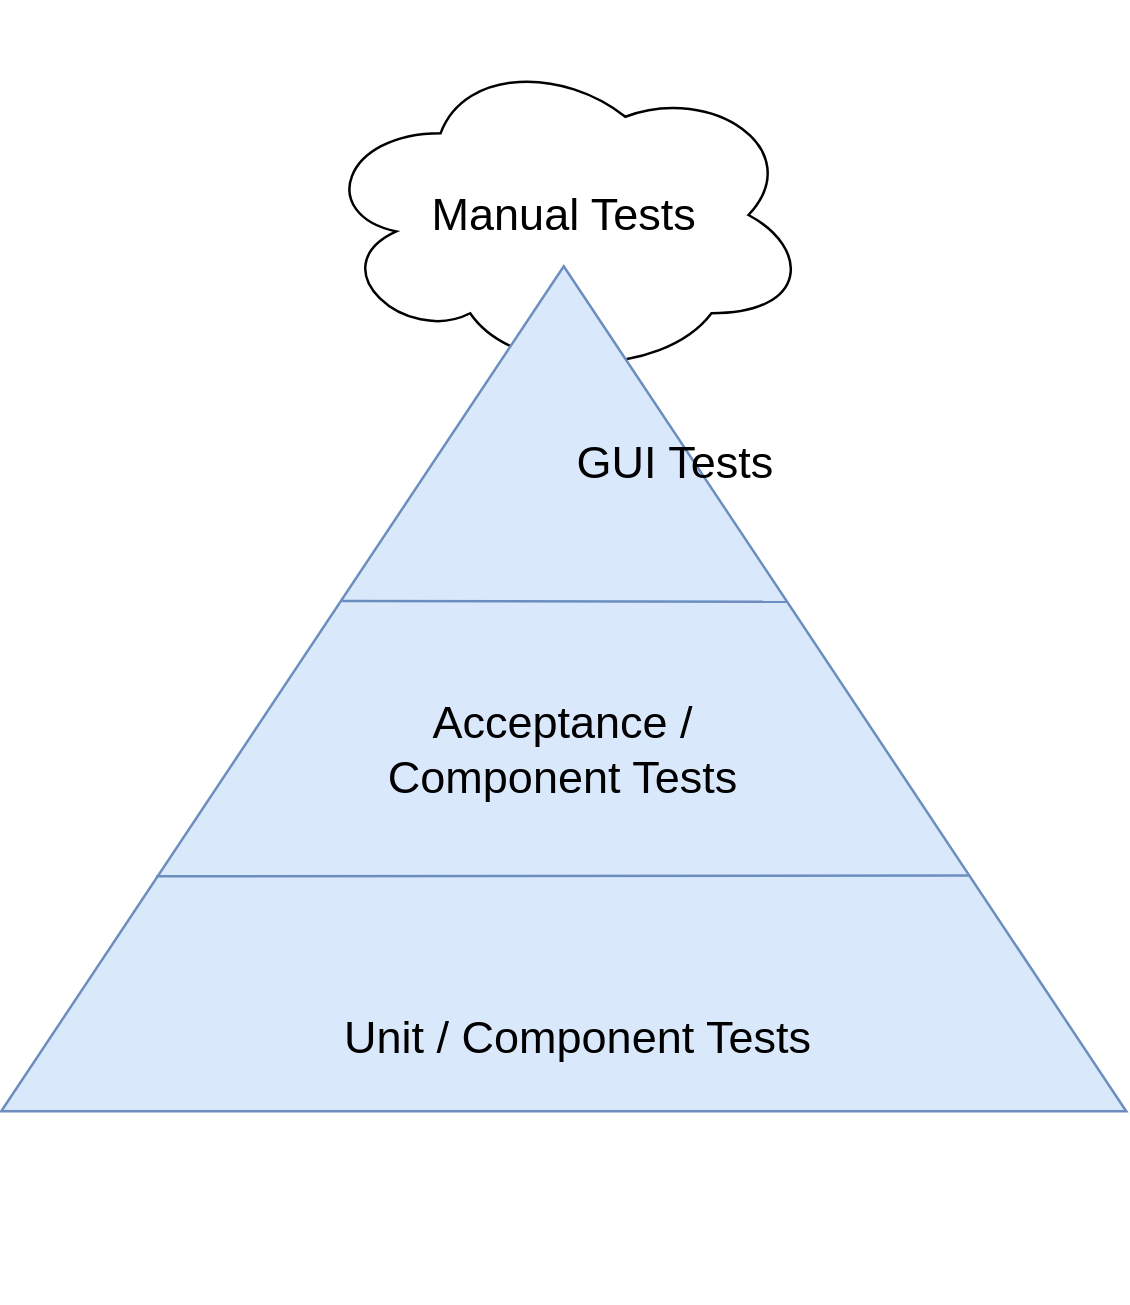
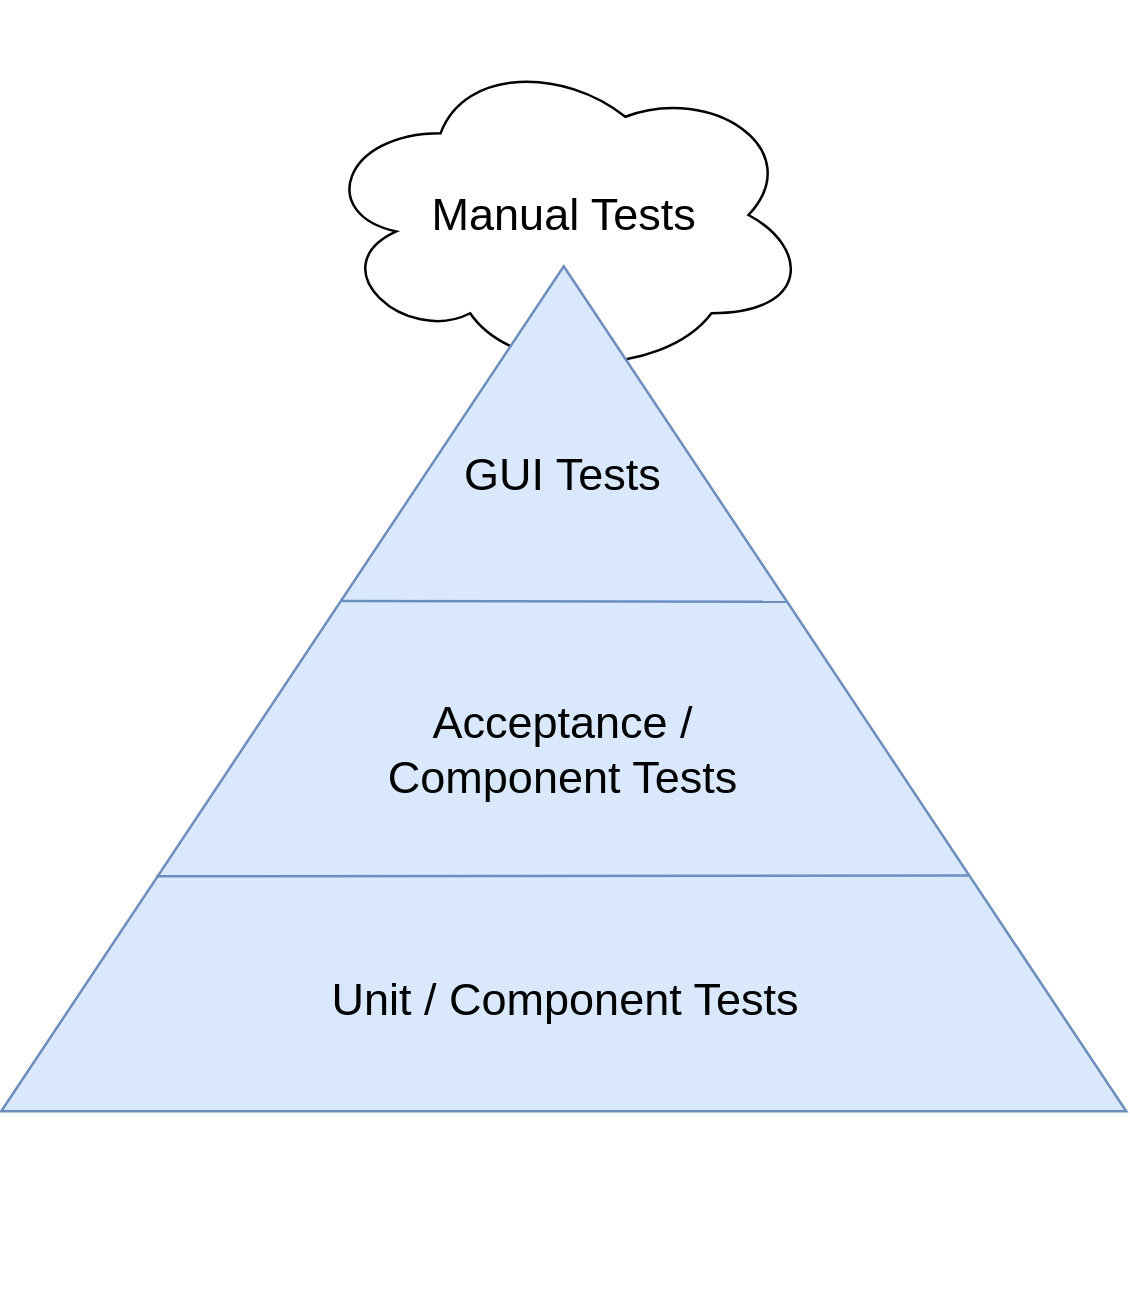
node "GUI Tests": moved (676, 464) -> (564, 476)
node "Unit / Component Tests": moved (578, 1039) -> (565, 1001)
